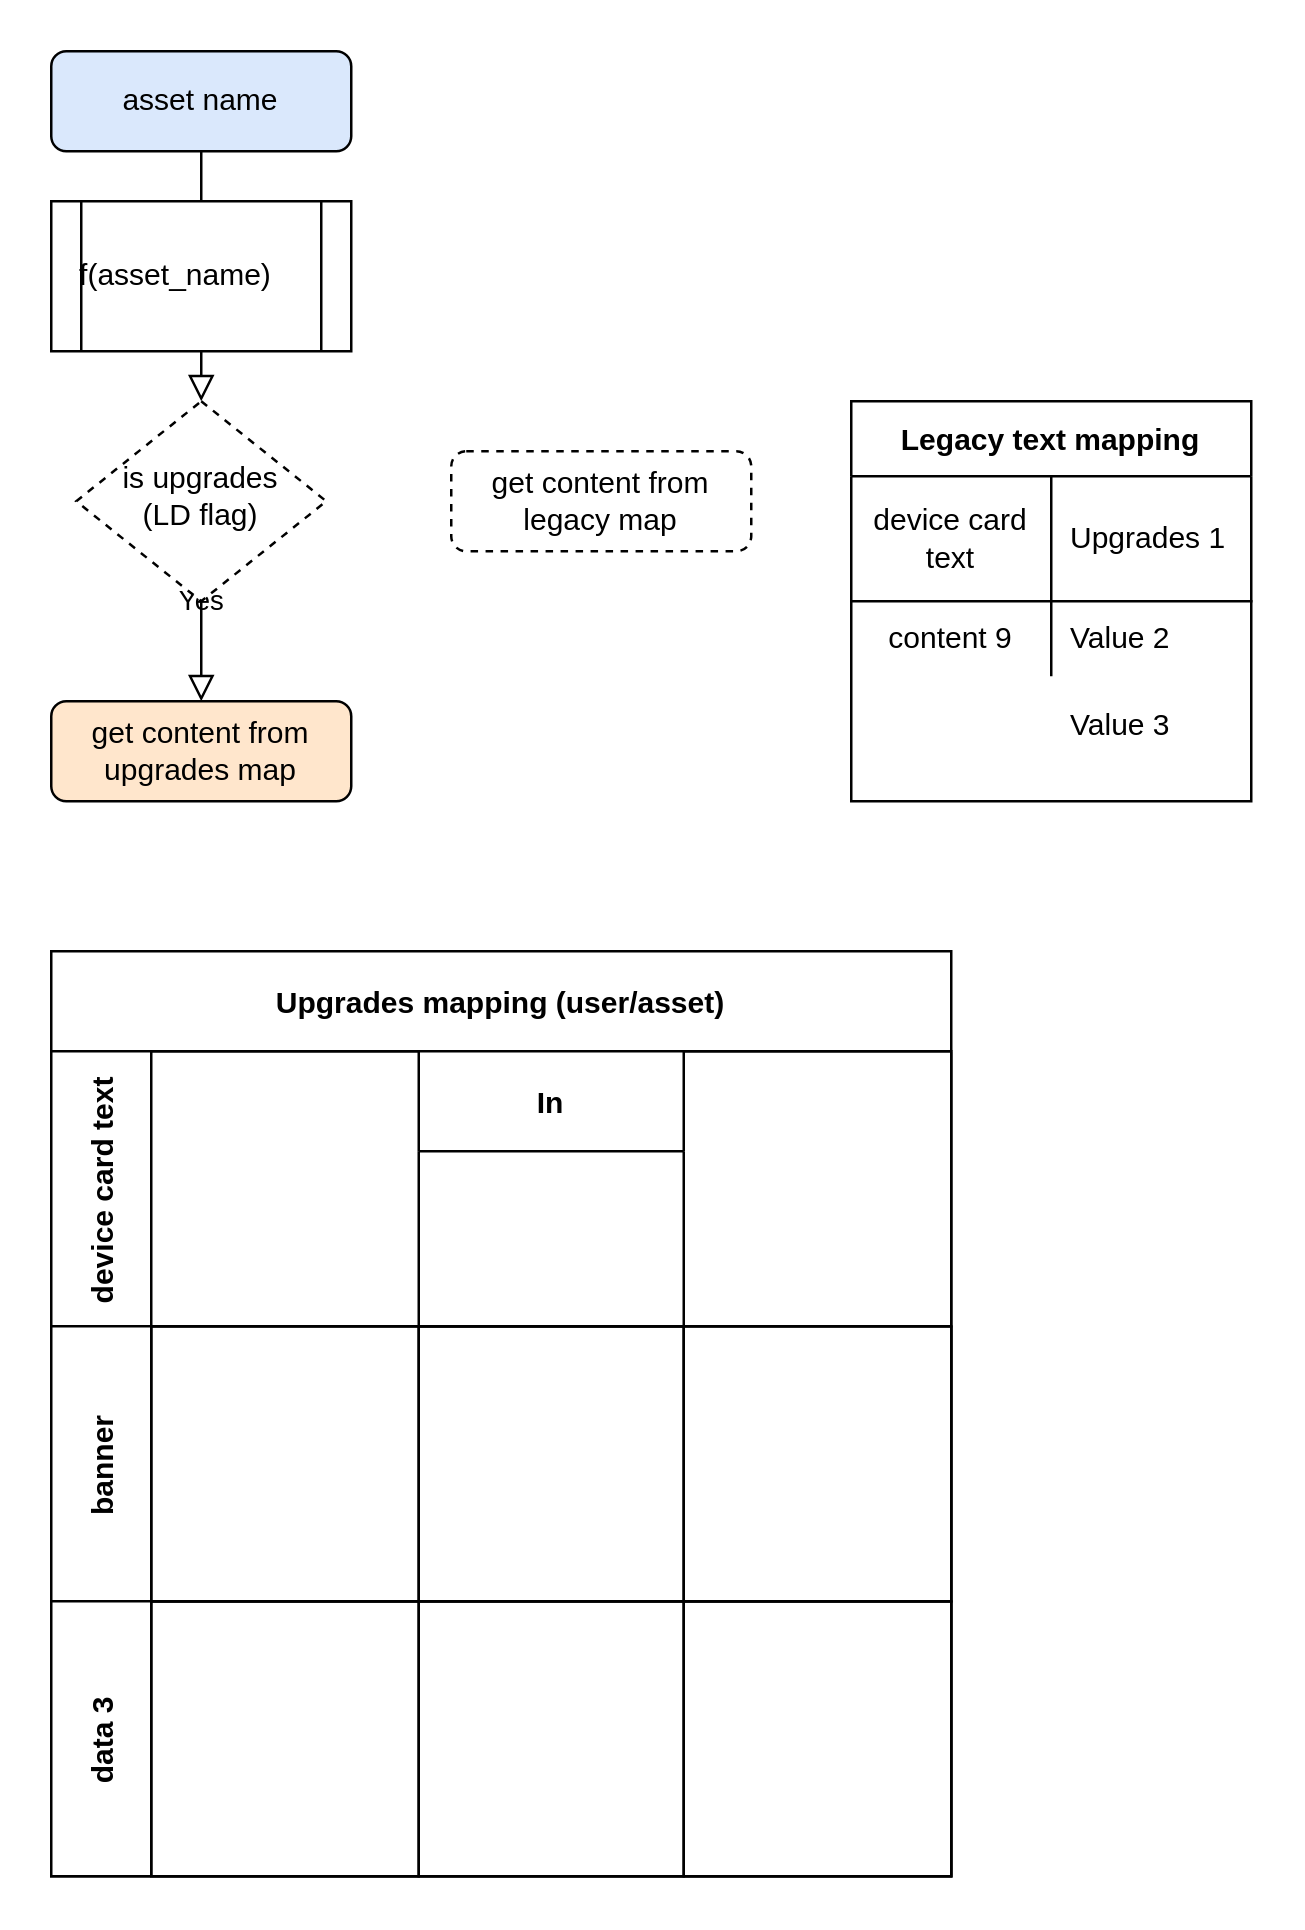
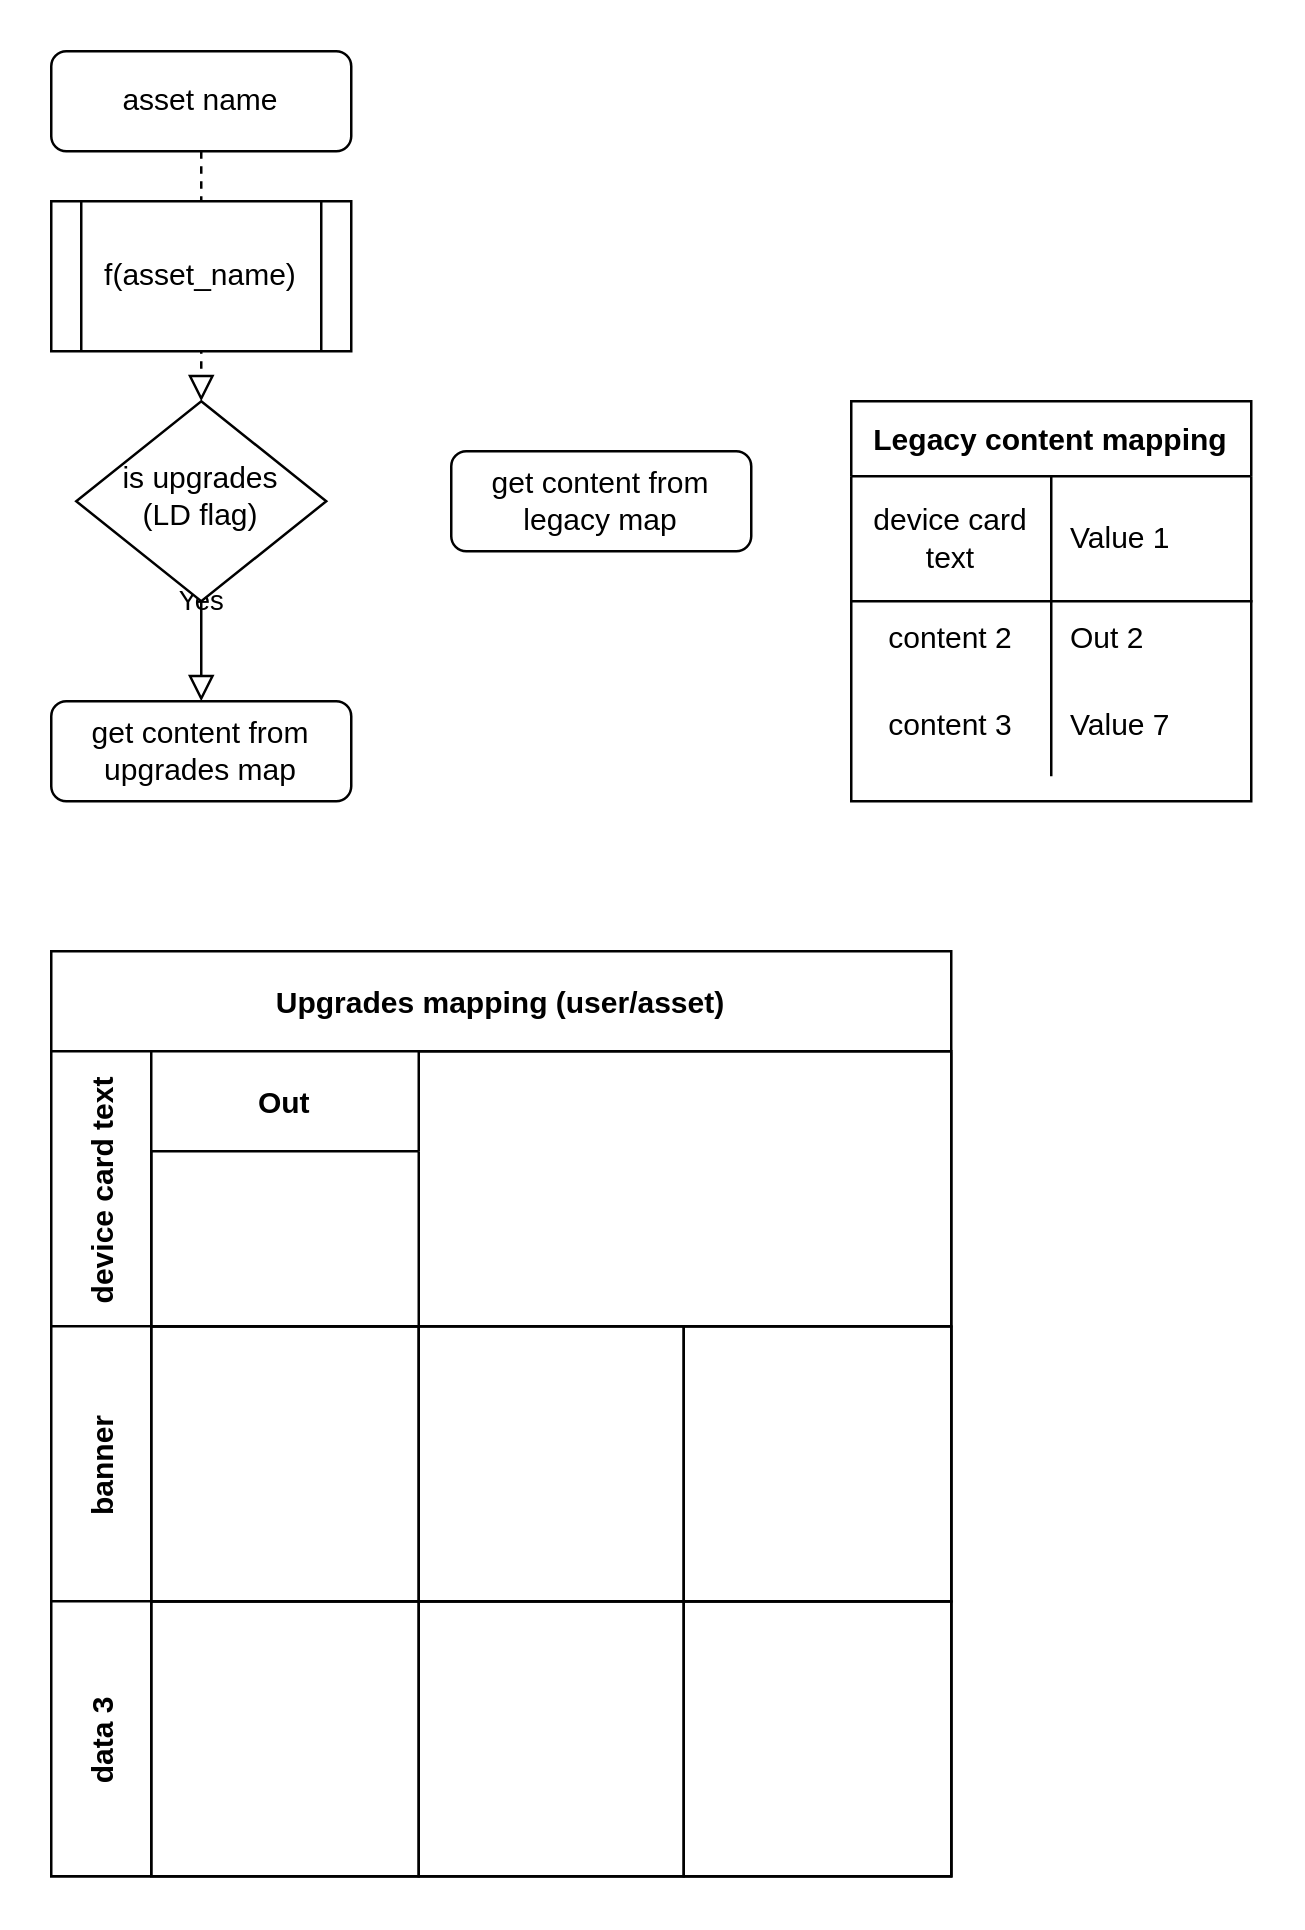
node "asset name": fillcolor #dae8fc -> #ffffff
edge "asset name" -> "is upgrades (LD flag)": style solid -> dashed
node "f(asset_name)": moved (176, 276) -> (201, 276)
node "Legacy text mapping": label "Legacy text mapping" -> "Legacy content mapping"
node "is upgrades (LD flag)": style dashed -> solid
node "get content from legacy map": style dashed -> solid
node "Upgrades 1": label "Upgrades 1" -> "Value 1"
node "content 9": label "content 9" -> "content 2"
node "Value 2": label "Value 2" -> "Out 2"
node "content 3": added
node "Value 3": label "Value 3" -> "Value 7"
node "get content from upgrades map": fillcolor #ffe6cc -> #ffffff
node "Out": added
node "In": removed
